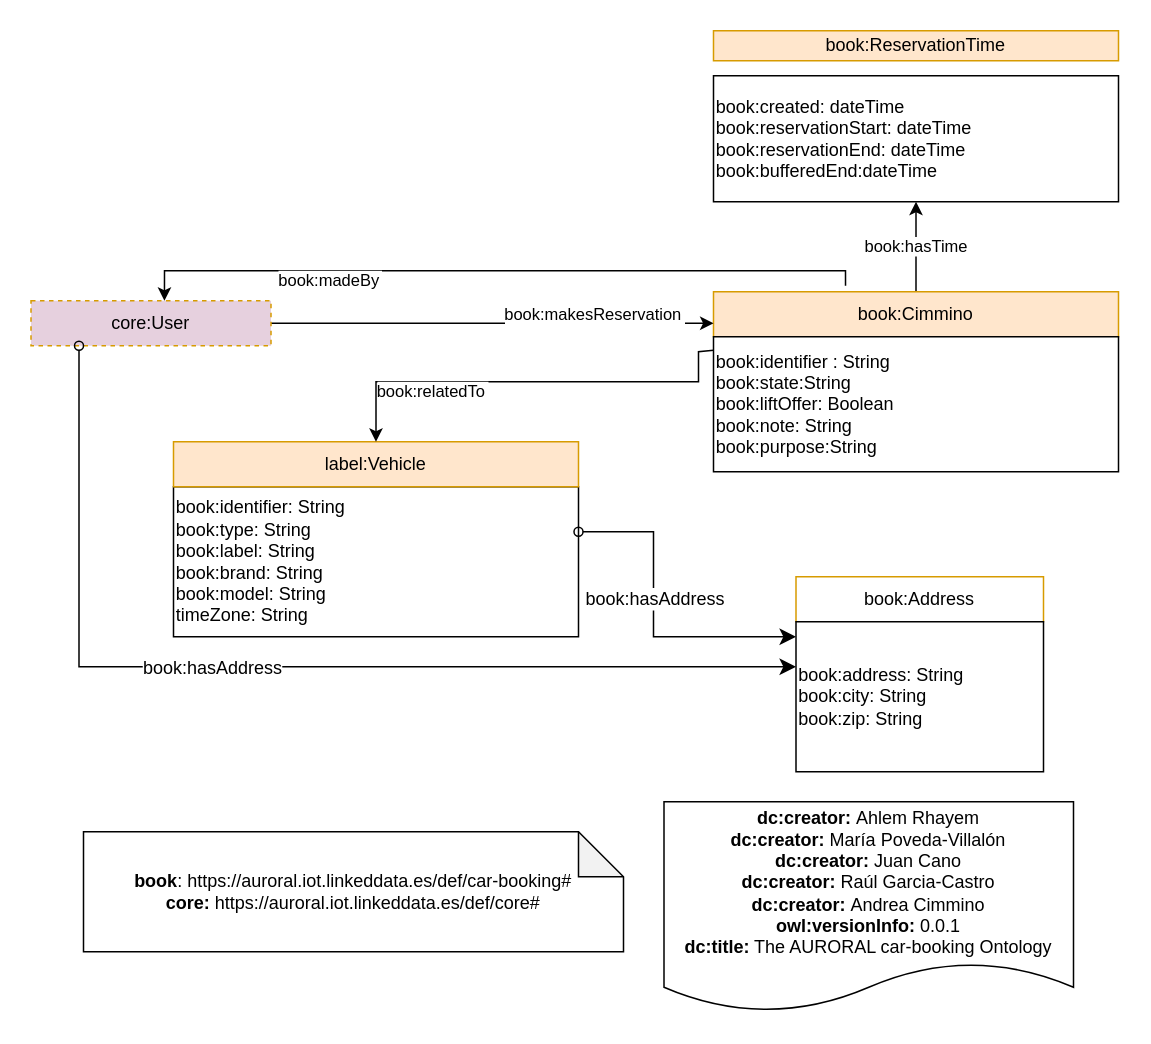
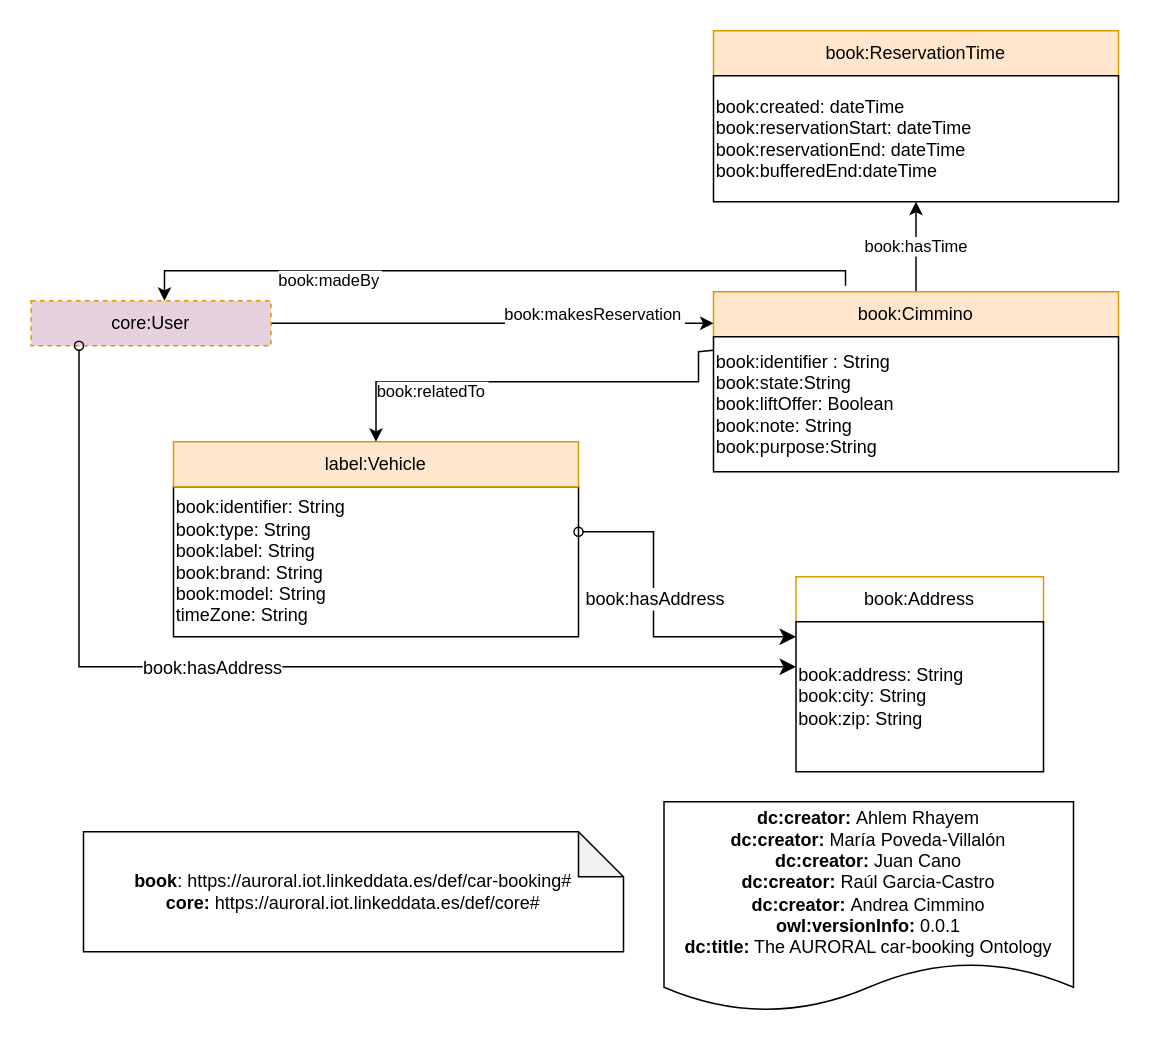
node "book:ReservationTime": size 405x30 -> 405x45
